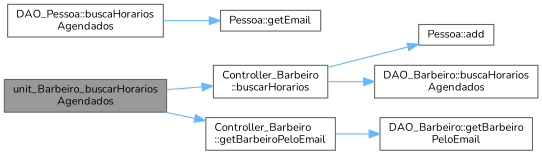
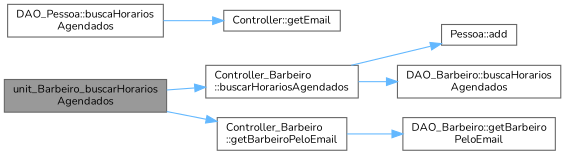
node "Pessoa::getEmail": label "Pessoa::getEmail" -> "Controller::getEmail"
node "Controller_Barbeiro ::buscarHorarios": label "Controller_Barbeiro ::buscarHorarios" -> "Controller_Barbeiro ::buscarHorariosAgendados"
